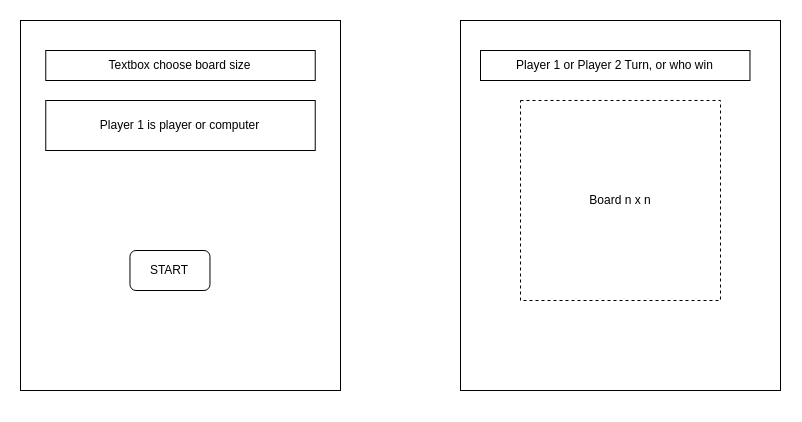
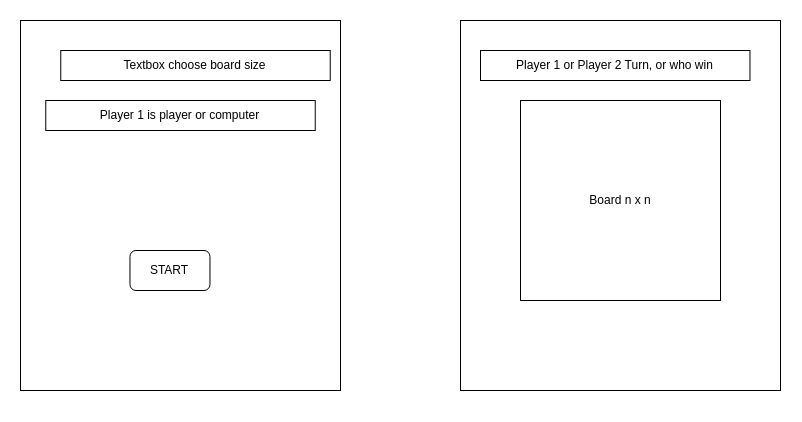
node "Textbox choose board size": moved (181, 66) -> (196, 66)
node "Player 1 is player or computer": size 269x50 -> 269x30
node "Board n x n": style dashed -> solid
